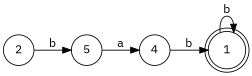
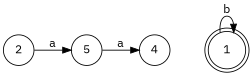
edge "2" -> "5": label "b" -> "a"
edge "4" -> "1": removed, label "b"
